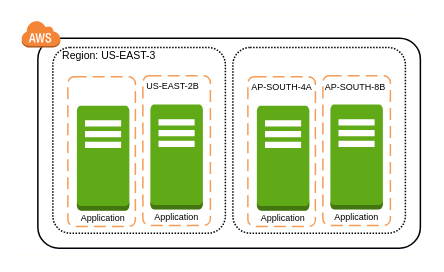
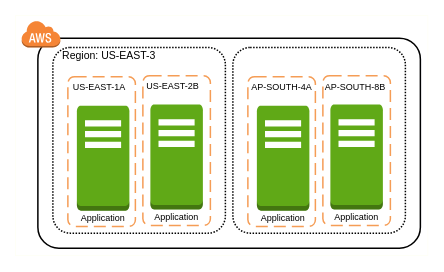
node "US-EAST-1A": added
